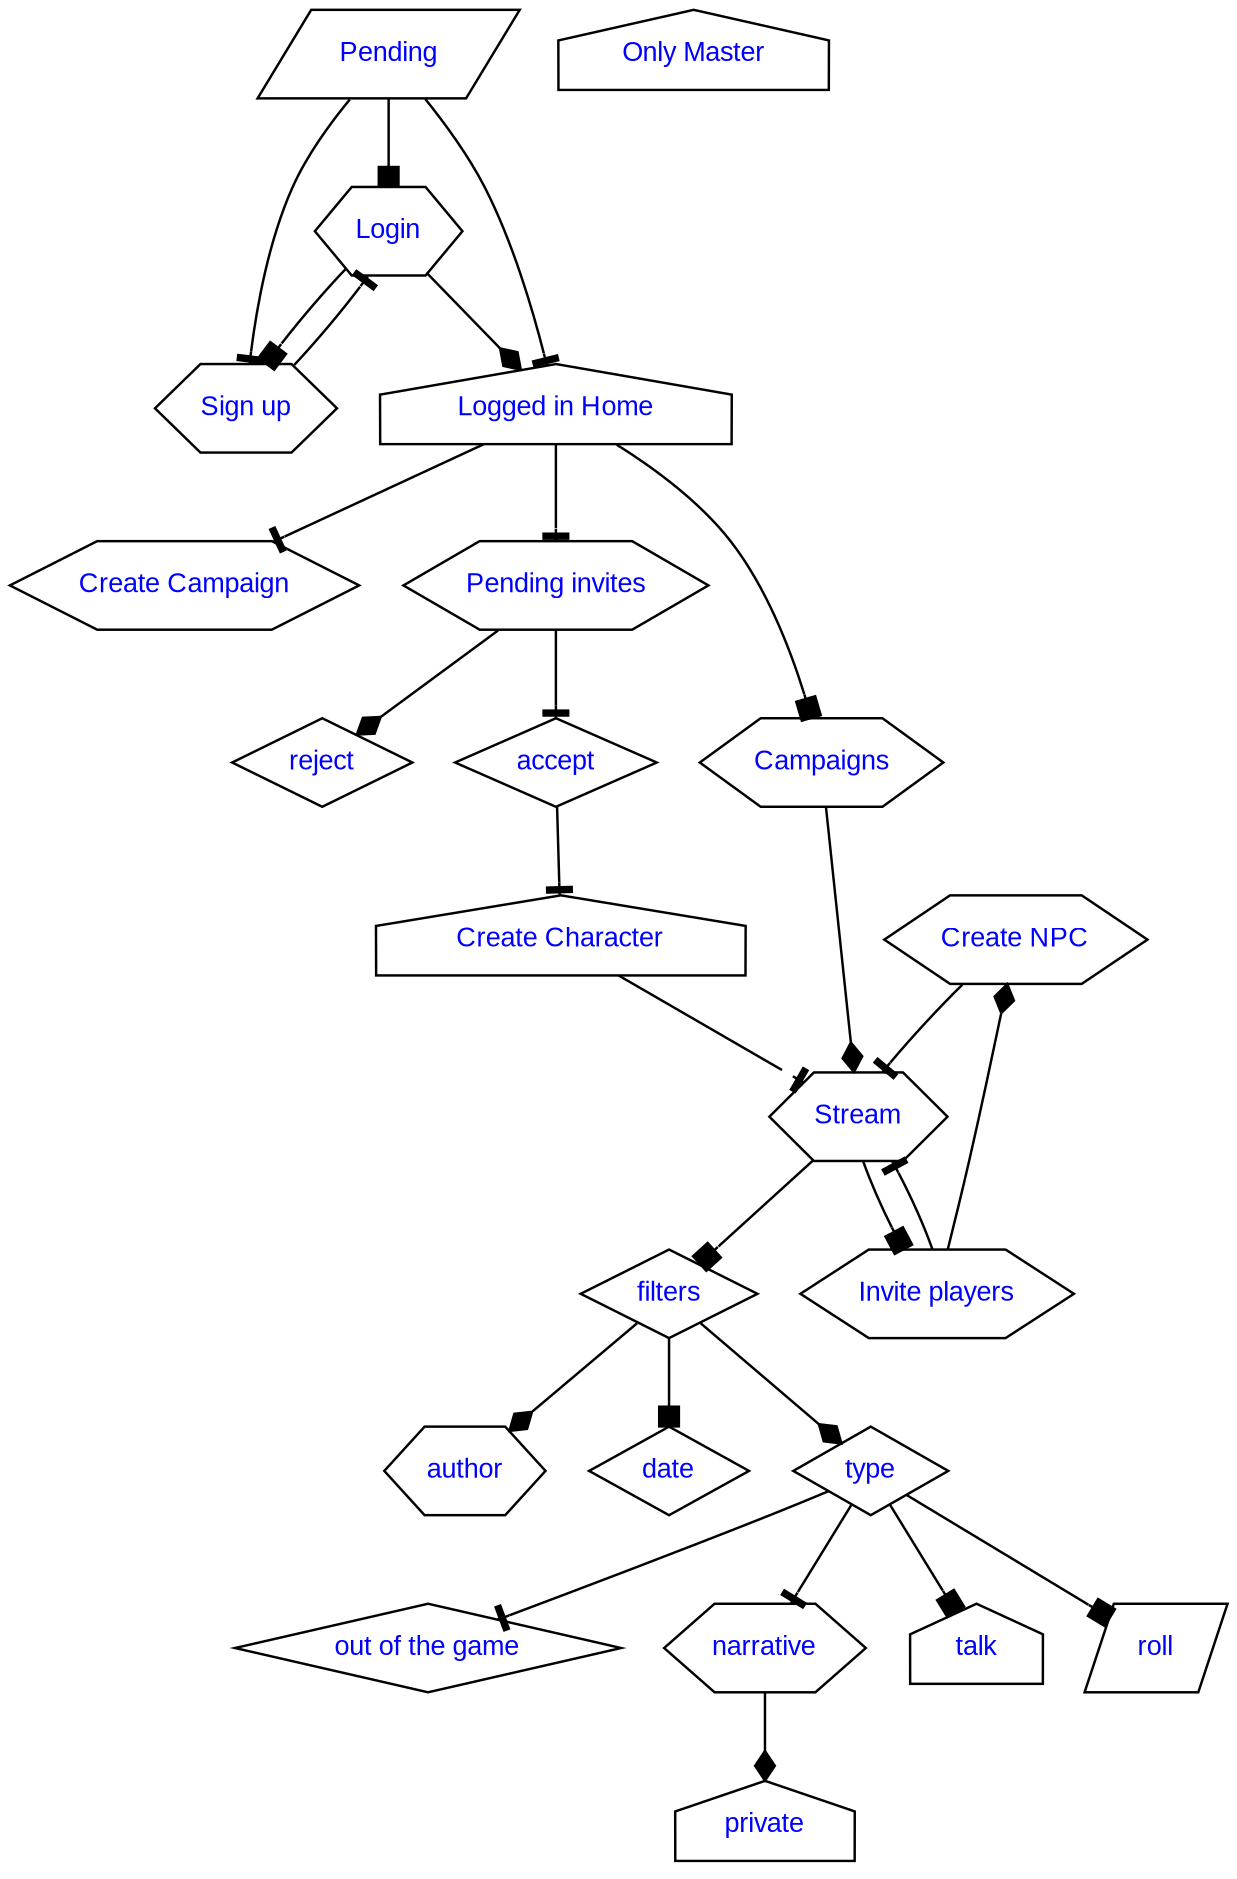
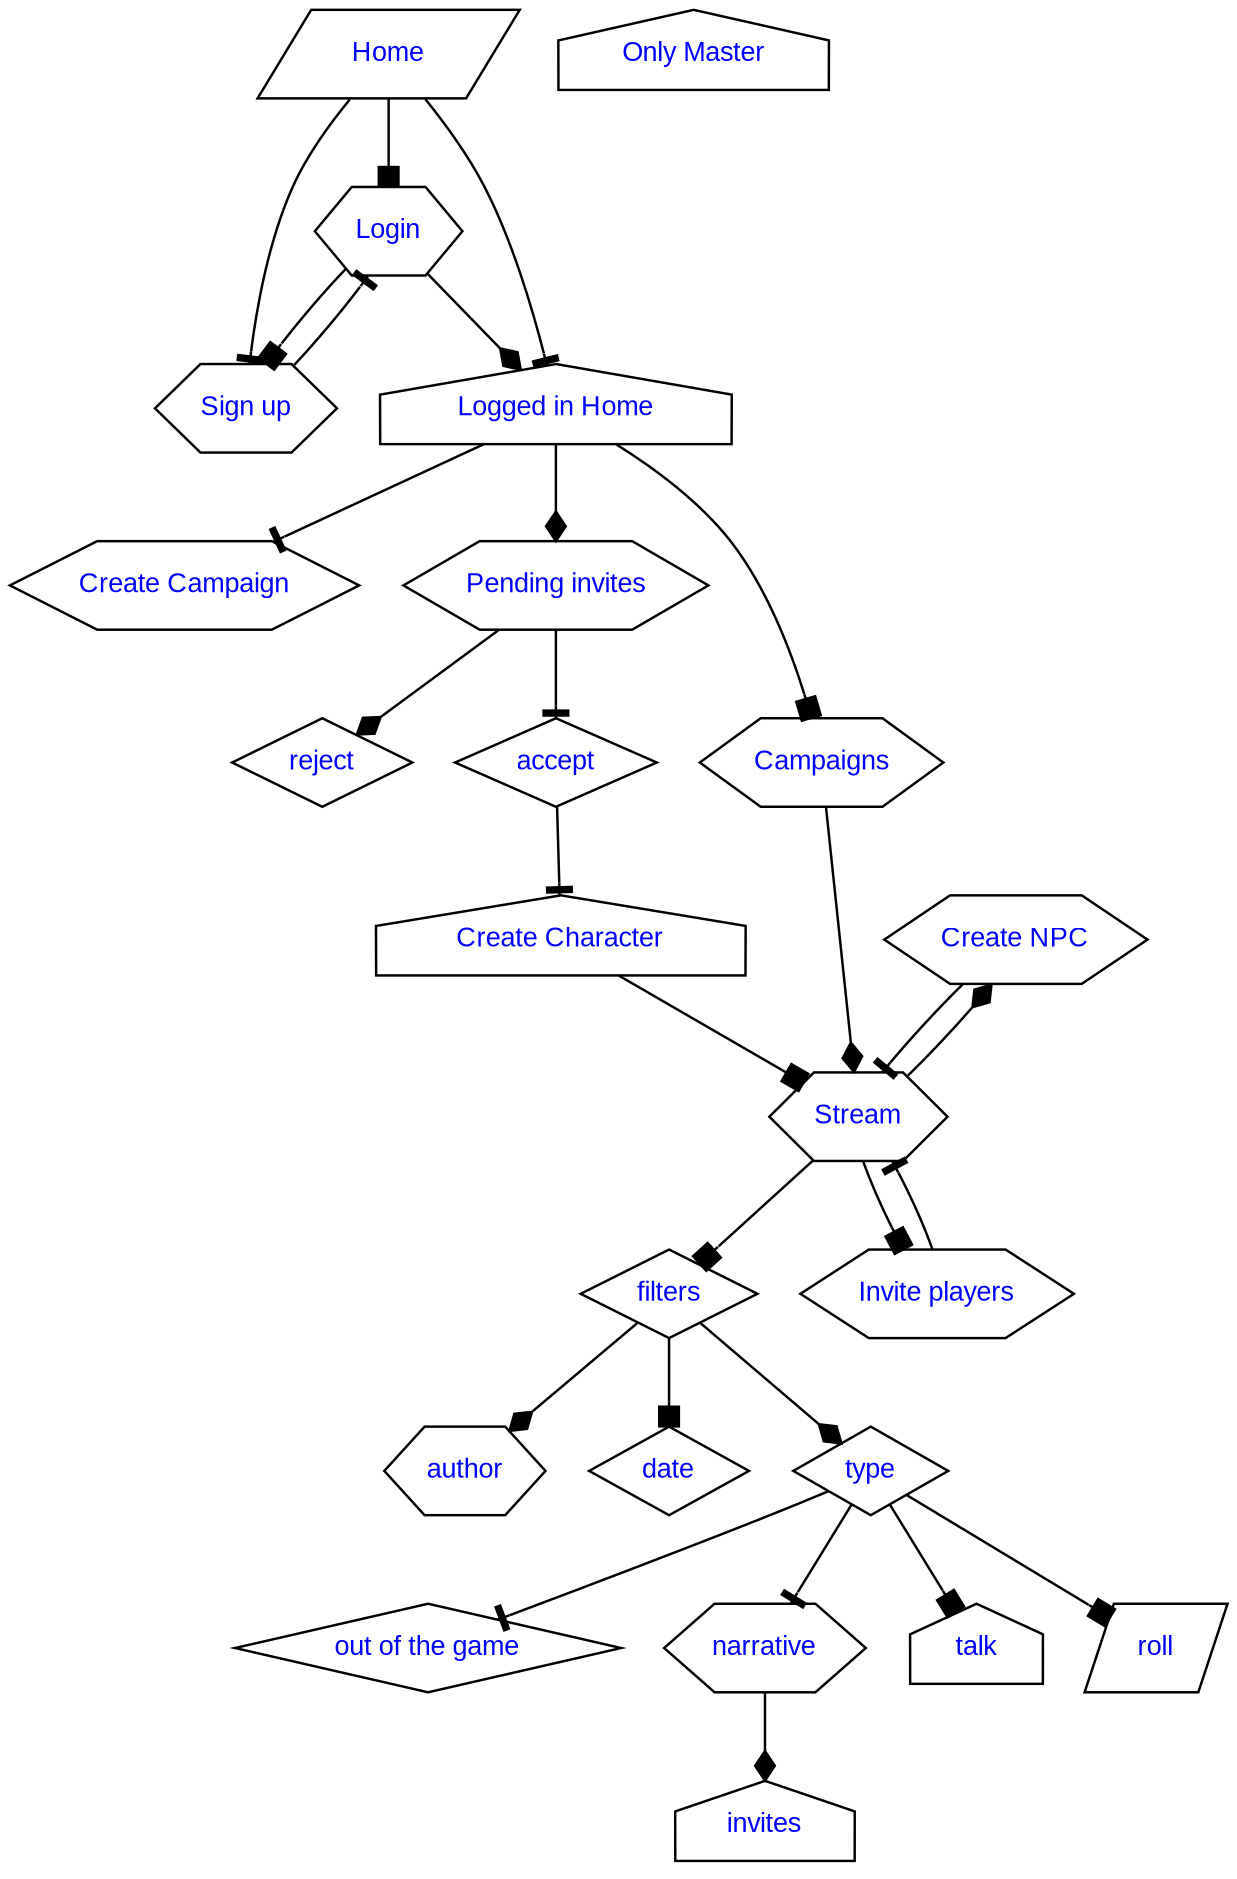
node "Pending": label "Pending" -> "Home"
edge "Logged in Home" -> "Pending invites": arrowhead tee -> diamond
edge "Create Character" -> "Stream": arrowhead tee -> box
edge "Invite players" -> "Create NPC": now "Stream" -> "Create NPC"
node "private": label "private" -> "invites"
